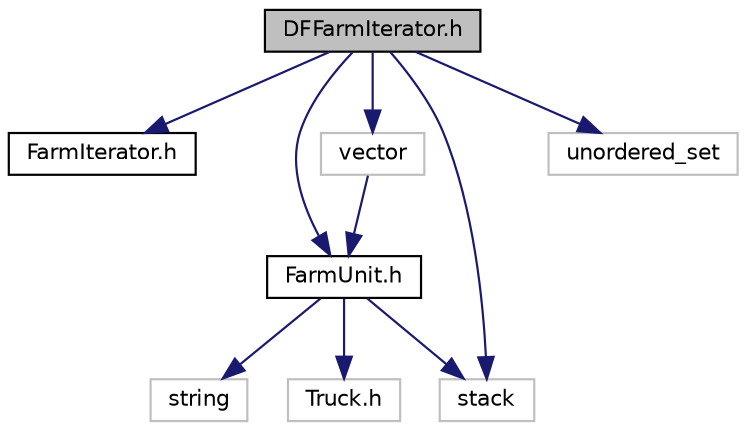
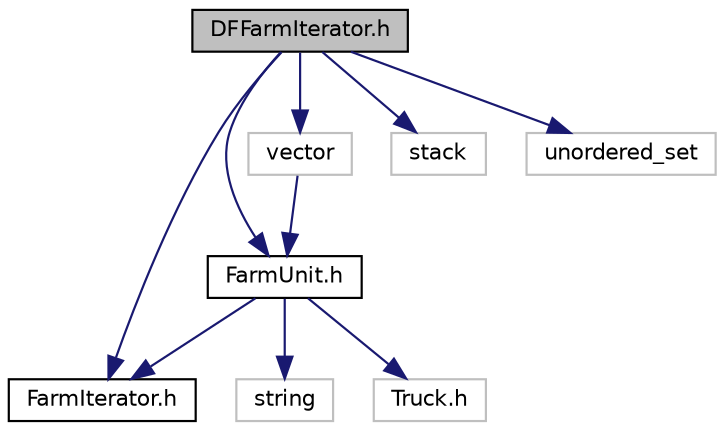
edge "FarmUnit.h" -> "stack": now "FarmUnit.h" -> "FarmIterator.h"
